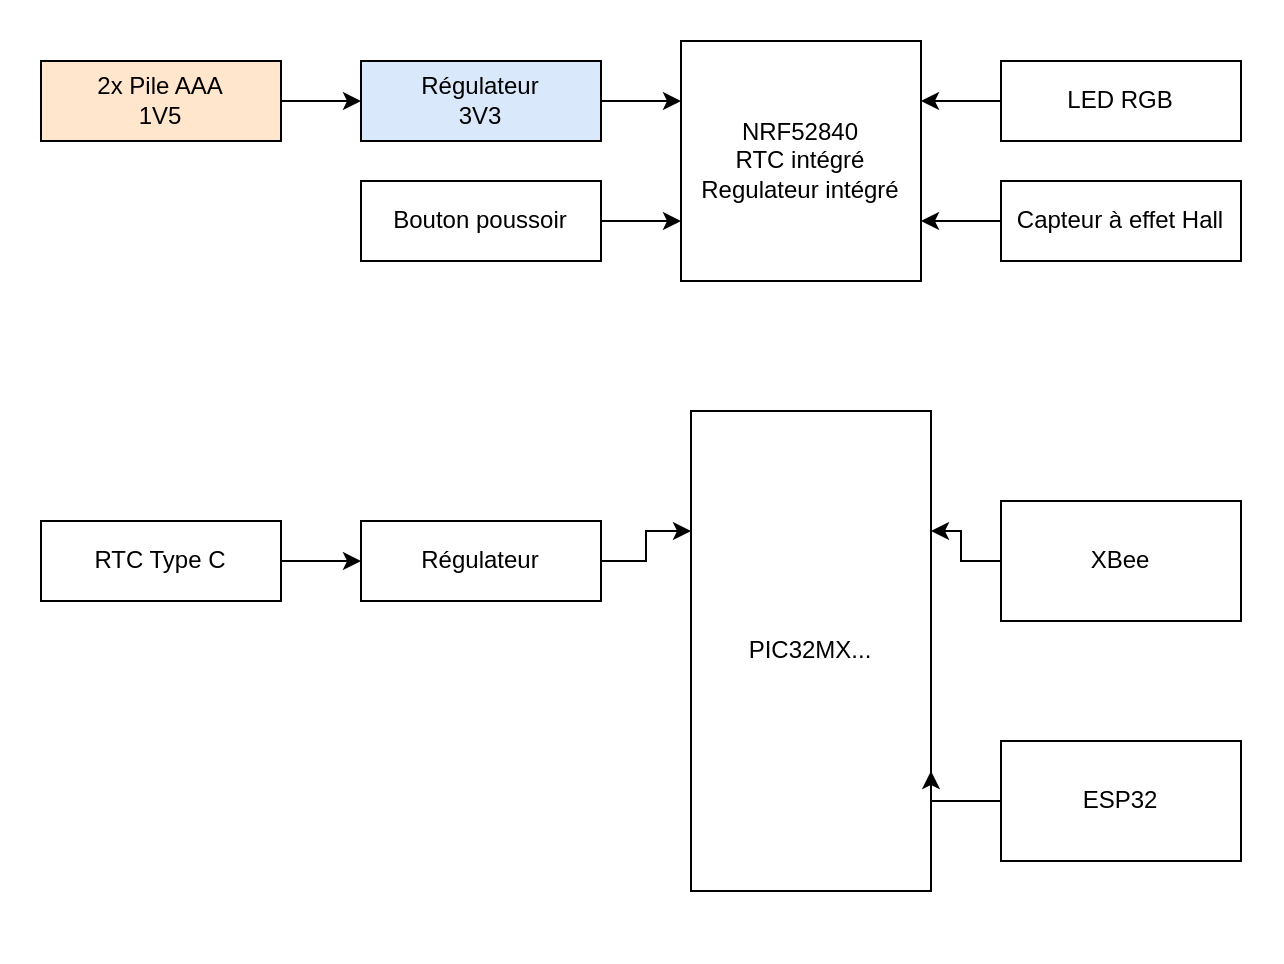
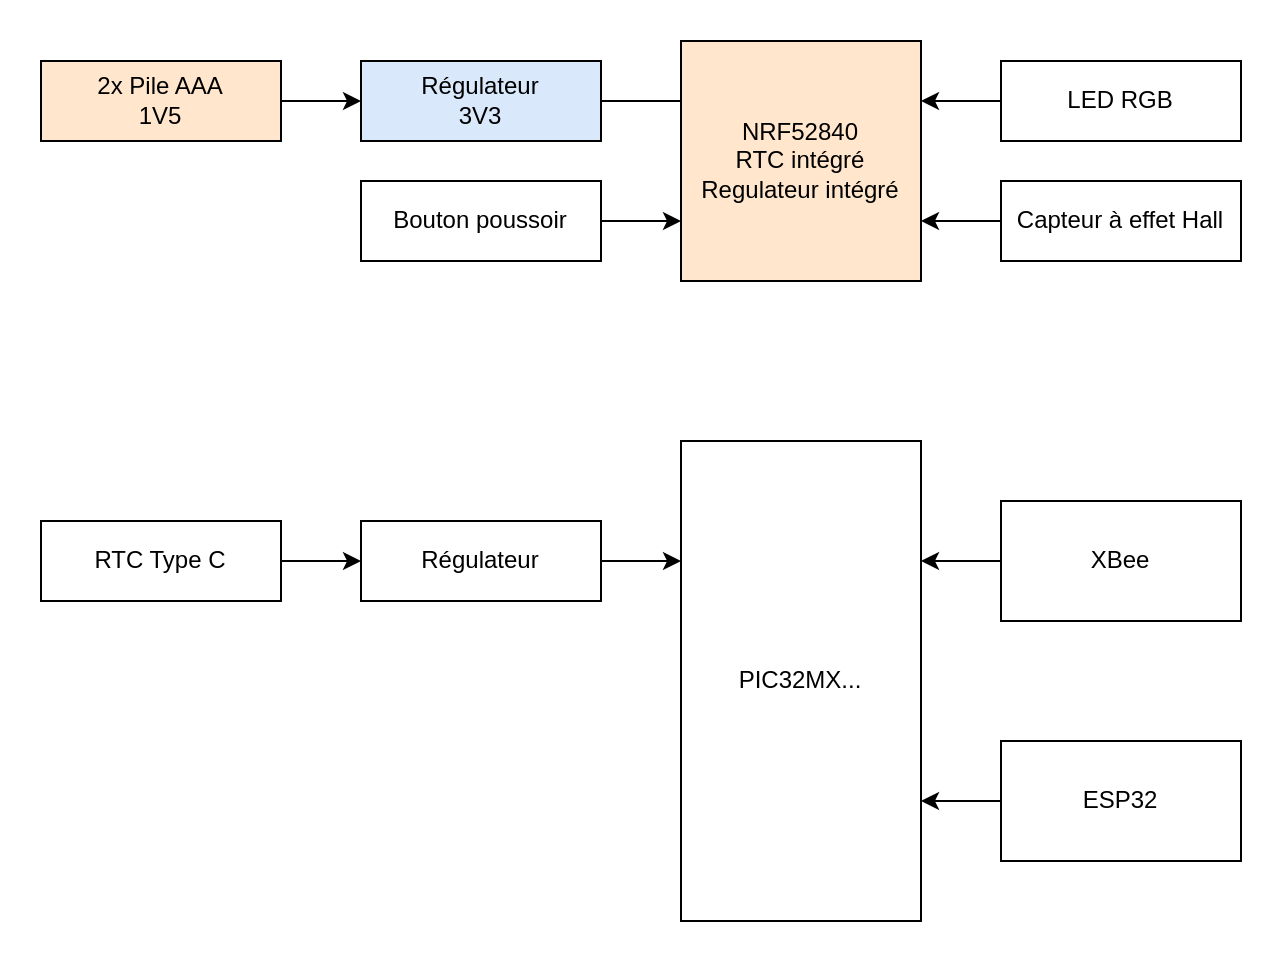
edge "Régulateur 3V3" -> "NRF52840 RTC intégré Regulateur intégré": arrowhead classic -> none
node "NRF52840 RTC intégré Regulateur intégré": fillcolor #ffffff -> #ffe6cc
node "PIC32MX...": moved (811, 651) -> (801, 681)
